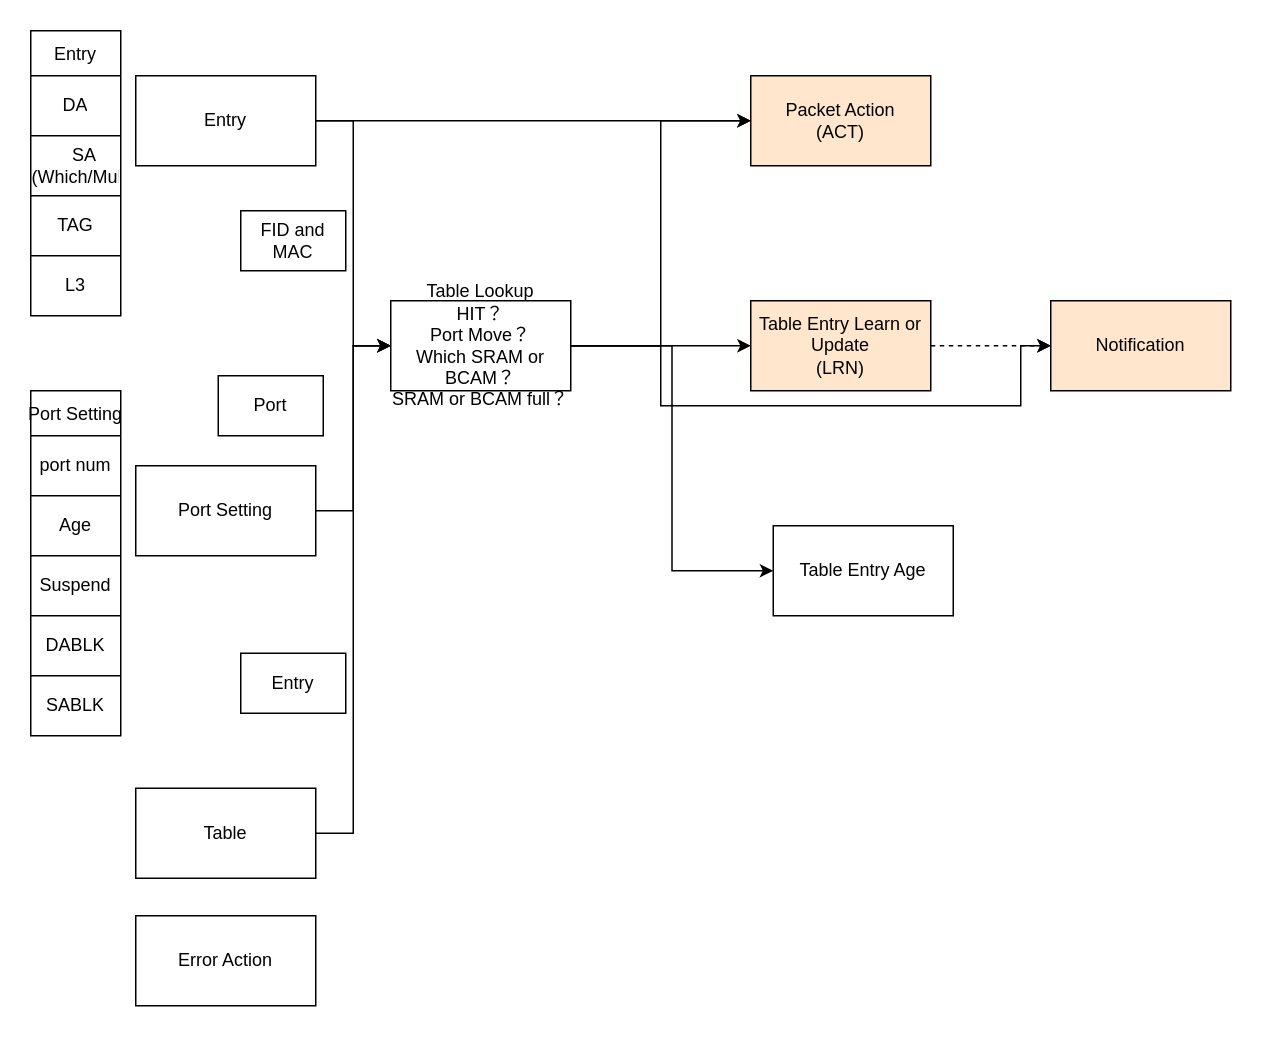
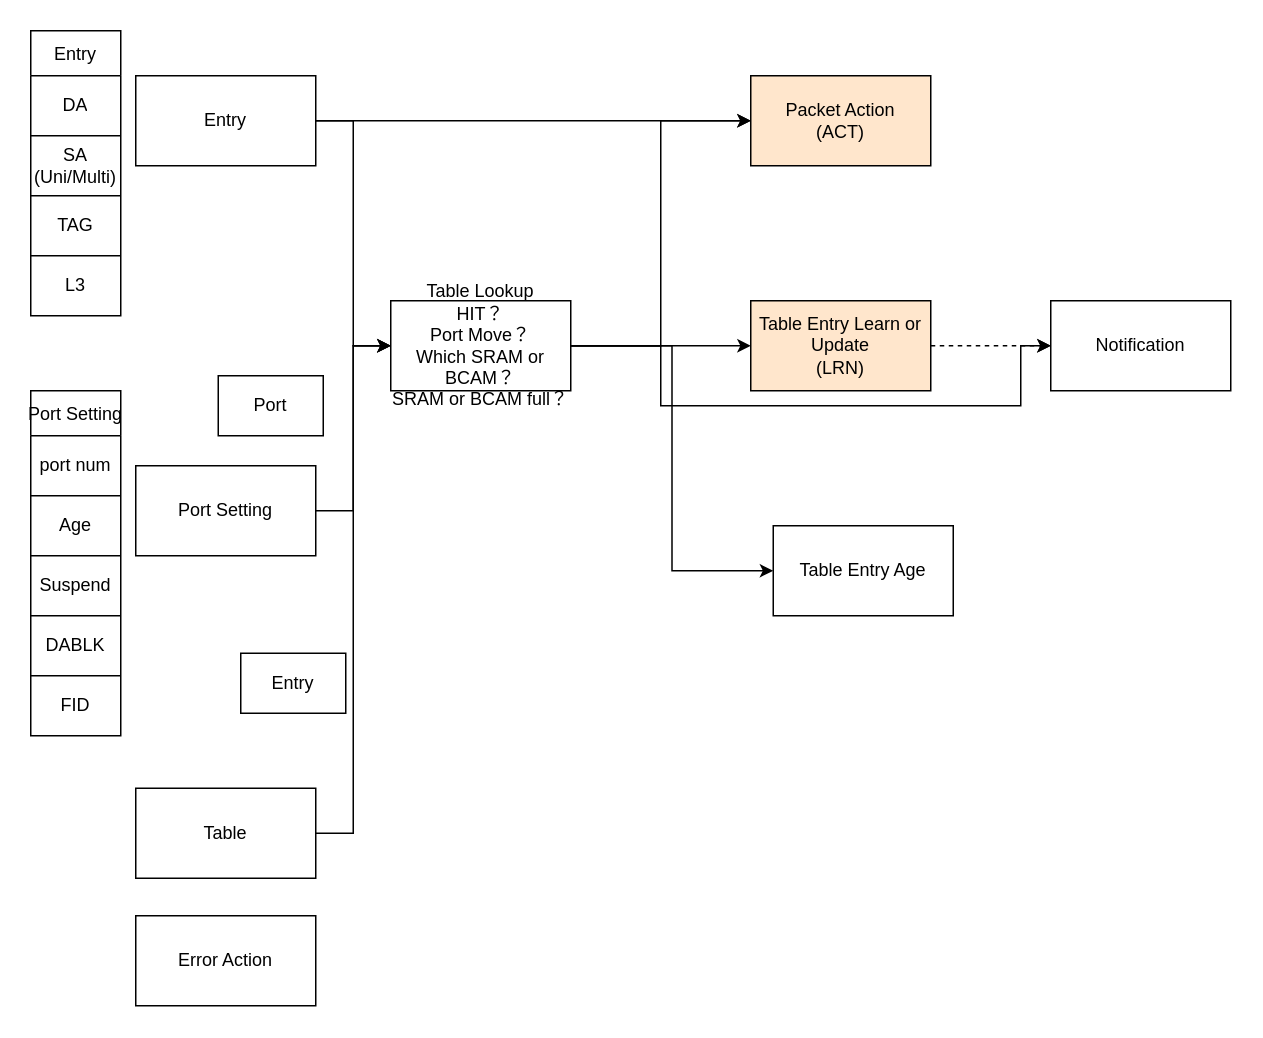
node "SA (Which/Multi)": label "SA (Which/Multi)" -> "SA (Uni/Multi)"
node "FID and MAC": removed
node "Notification": fillcolor #ffe6cc -> #ffffff
node "SABLK": label "SABLK" -> "FID"
